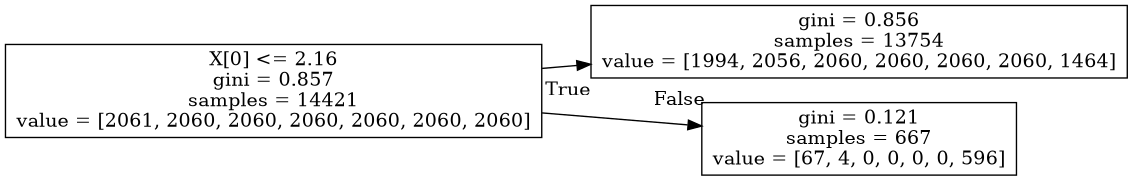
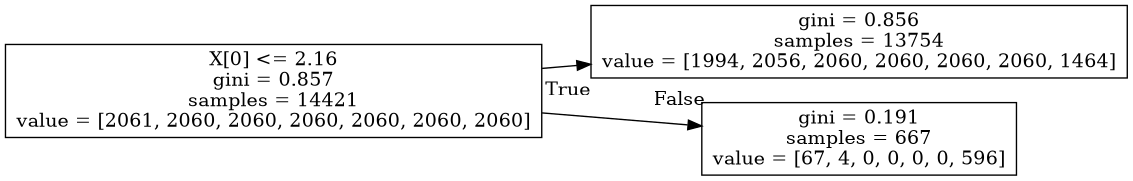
node "gini = 0.121 samples = 667 value = [67, 4, 0, 0, 0, 0, 596]": label "gini = 0.121 samples = 667 value = [67, 4, 0, 0, 0, 0, 596]" -> "gini = 0.191 samples = 667 value = [67, 4, 0, 0, 0, 0, 596]"
